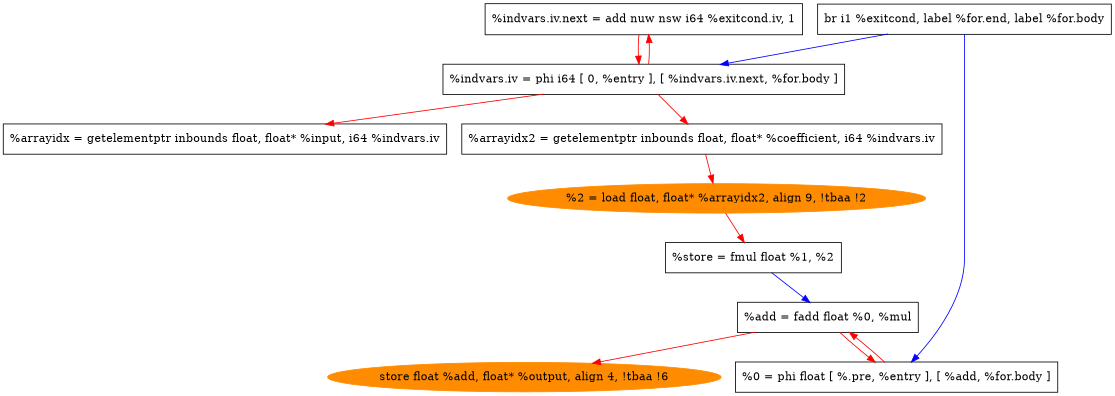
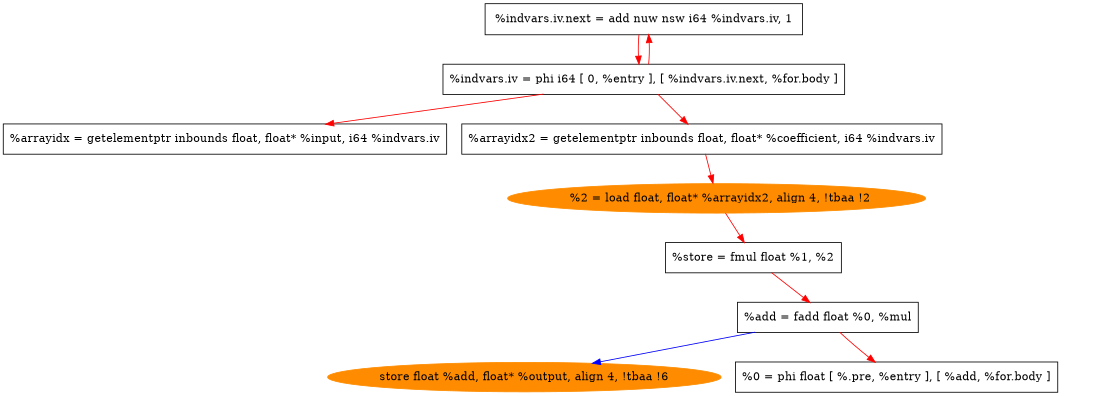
node "%indvars.iv.next = add nuw nsw i64 %exitcond.iv, 1": label "%indvars.iv.next = add nuw nsw i64 %exitcond.iv, 1" -> "%indvars.iv.next = add nuw nsw i64 %indvars.iv, 1"
node "br i1 %exitcond, label %for.end, label %for.body": removed
node "%2 = load float, float* %arrayidx2, align 9, !tbaa !2": label "%2 = load float, float* %arrayidx2, align 9, !tbaa !2" -> "%2 = load float, float* %arrayidx2, align 4, !tbaa !2"
edge "%store = fmul float %1, %2" -> "%add = fadd float %0, %mul": color blue -> red
edge "%add = fadd float %0, %mul" -> "store float %add, float* %output, align 4, !tbaa !6": color red -> blue
edge "%0 = phi float [ %.pre, %entry ], [ %add, %for.body ]" -> "%add = fadd float %0, %mul": removed
